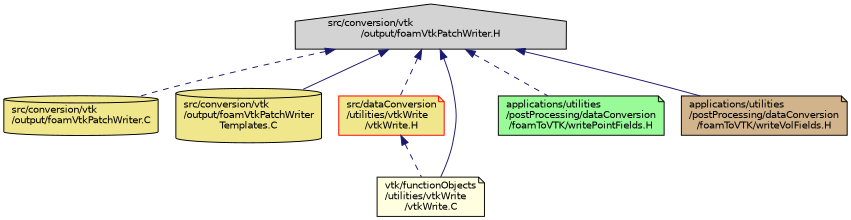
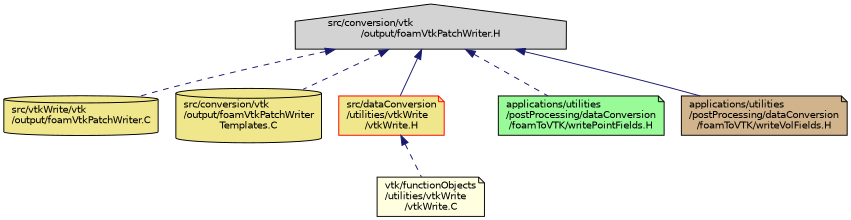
edge "src/conversion/vtk /output/foamVtkPatchWriter Templates.C" -> "src/conversion/vtk /output/foamVtkPatchWriter.H": style solid -> dashed
edge "src/dataConversion /utilities/vtkWrite /vtkWrite.H" -> "src/conversion/vtk /output/foamVtkPatchWriter.H": style dashed -> solid
node "src/conversion/vtk /output/foamVtkPatchWriter.C": label "src/conversion/vtk /output/foamVtkPatchWriter.C" -> "src/vtkWrite/vtk /output/foamVtkPatchWriter.C"
edge "vtk/functionObjects /utilities/vtkWrite /vtkWrite.C" -> "src/conversion/vtk /output/foamVtkPatchWriter.H": removed
